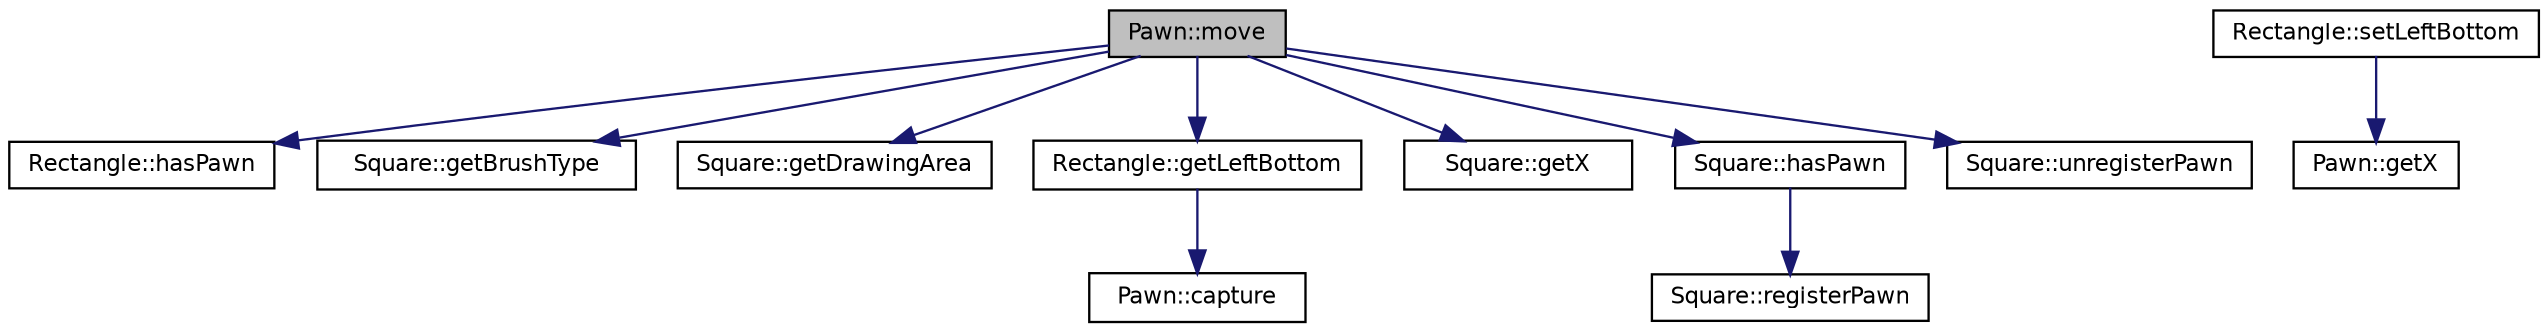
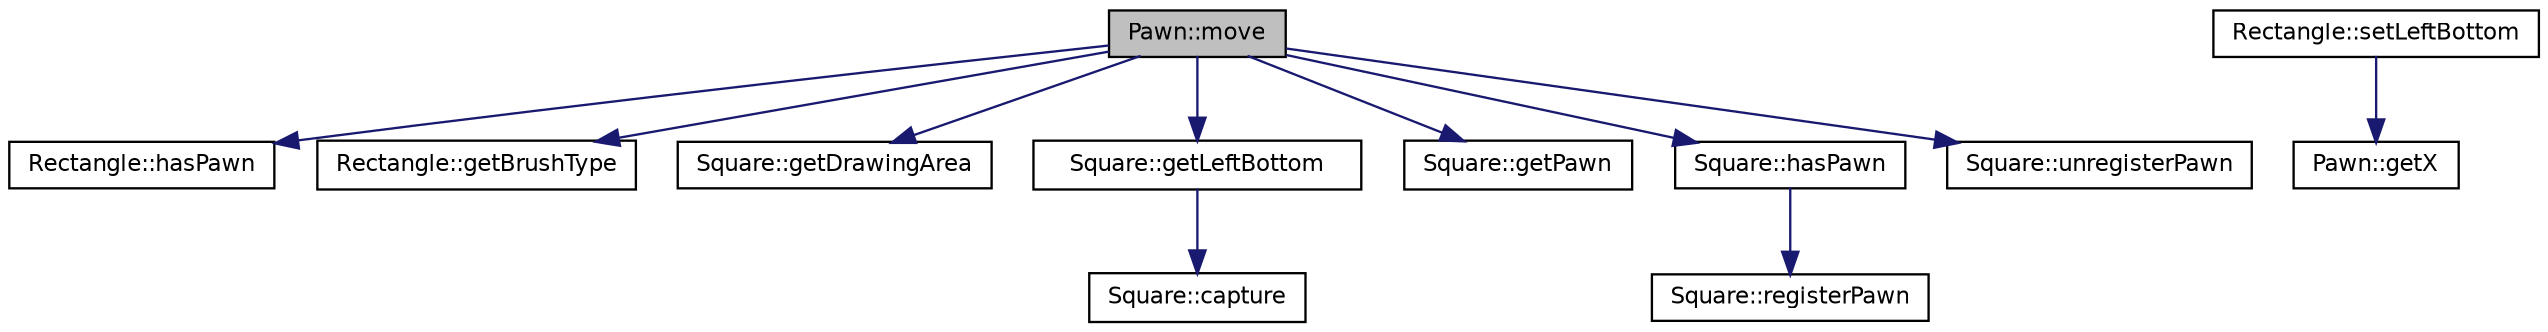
node "Square::getBrushType": label "Square::getBrushType" -> "Rectangle::getBrushType"
node "Rectangle::getLeftBottom": label "Rectangle::getLeftBottom" -> "Square::getLeftBottom"
node "Square::getX": label "Square::getX" -> "Square::getPawn"
node "Pawn::capture": label "Pawn::capture" -> "Square::capture"
